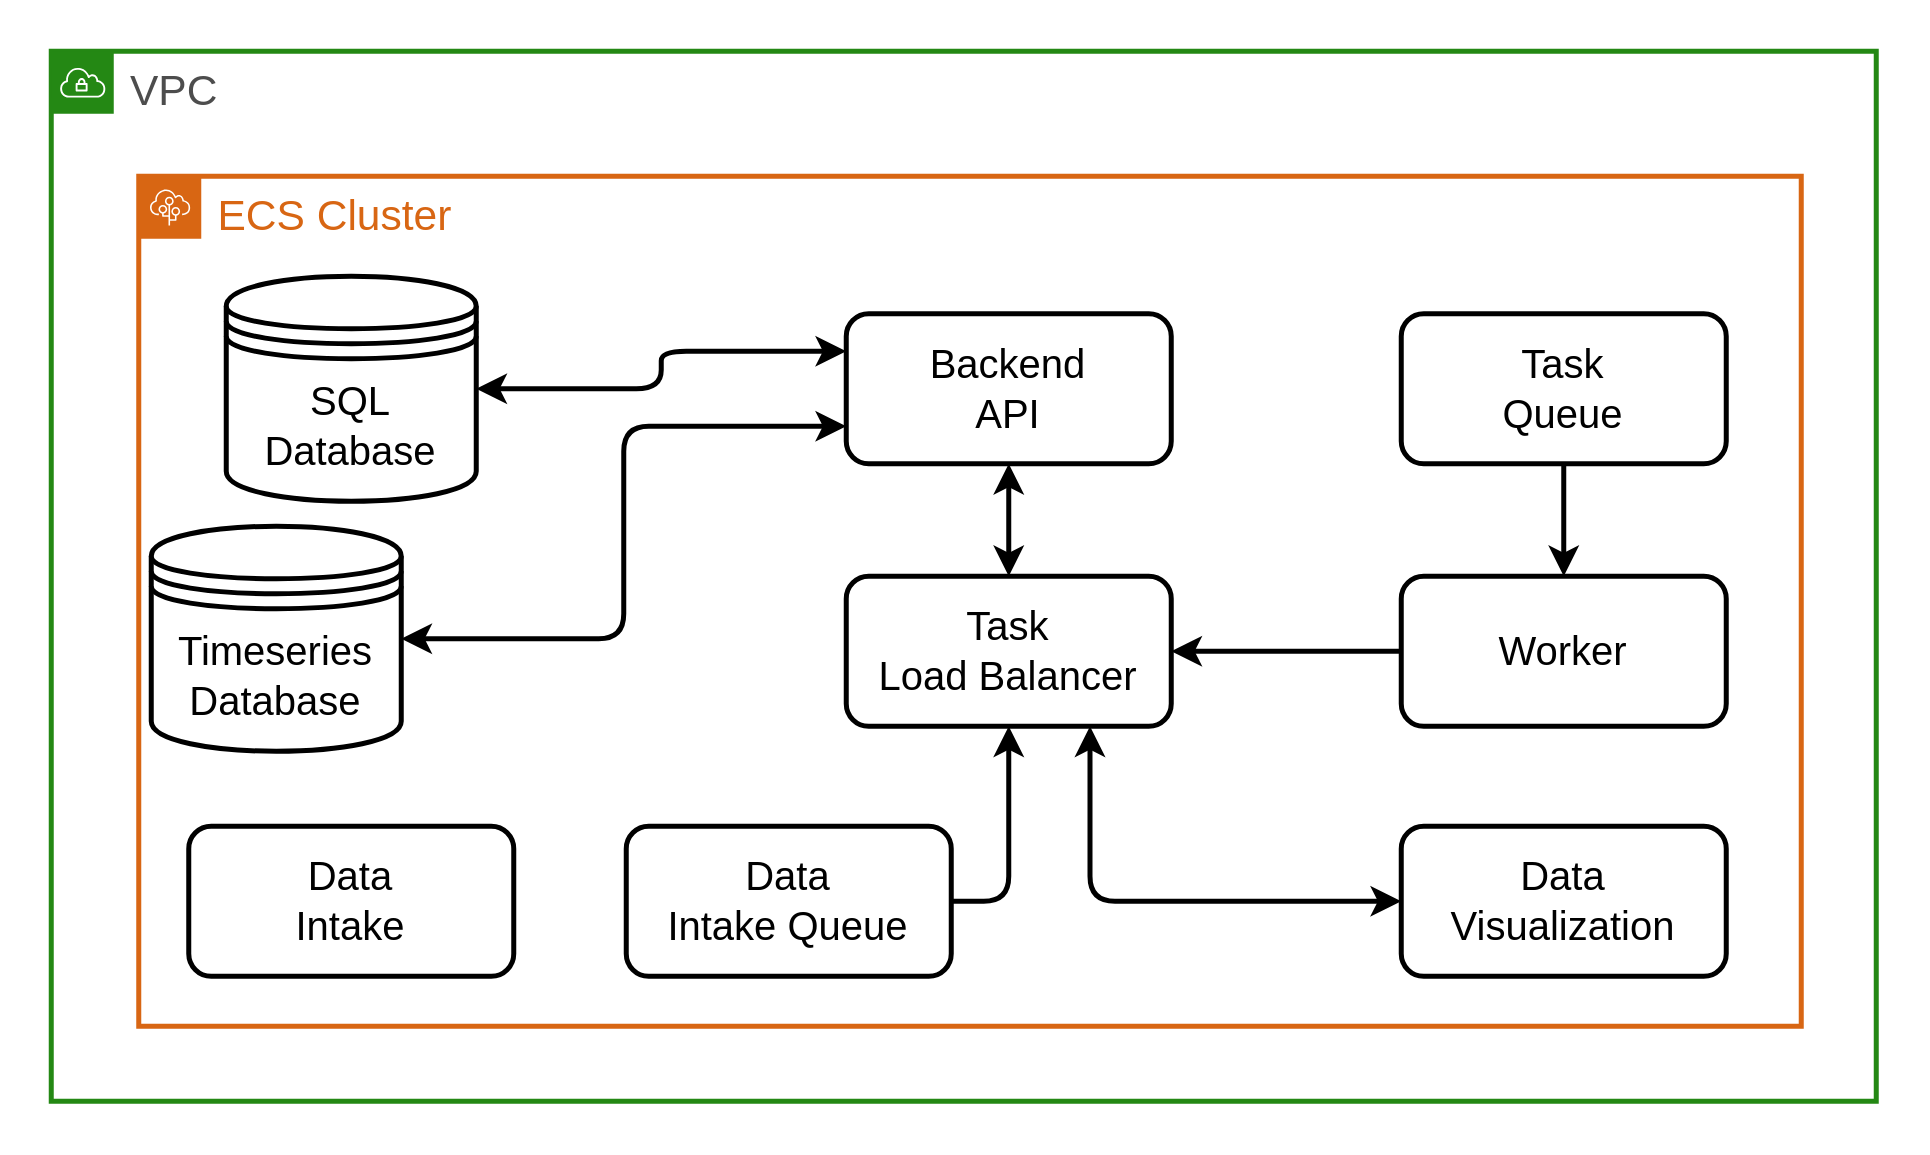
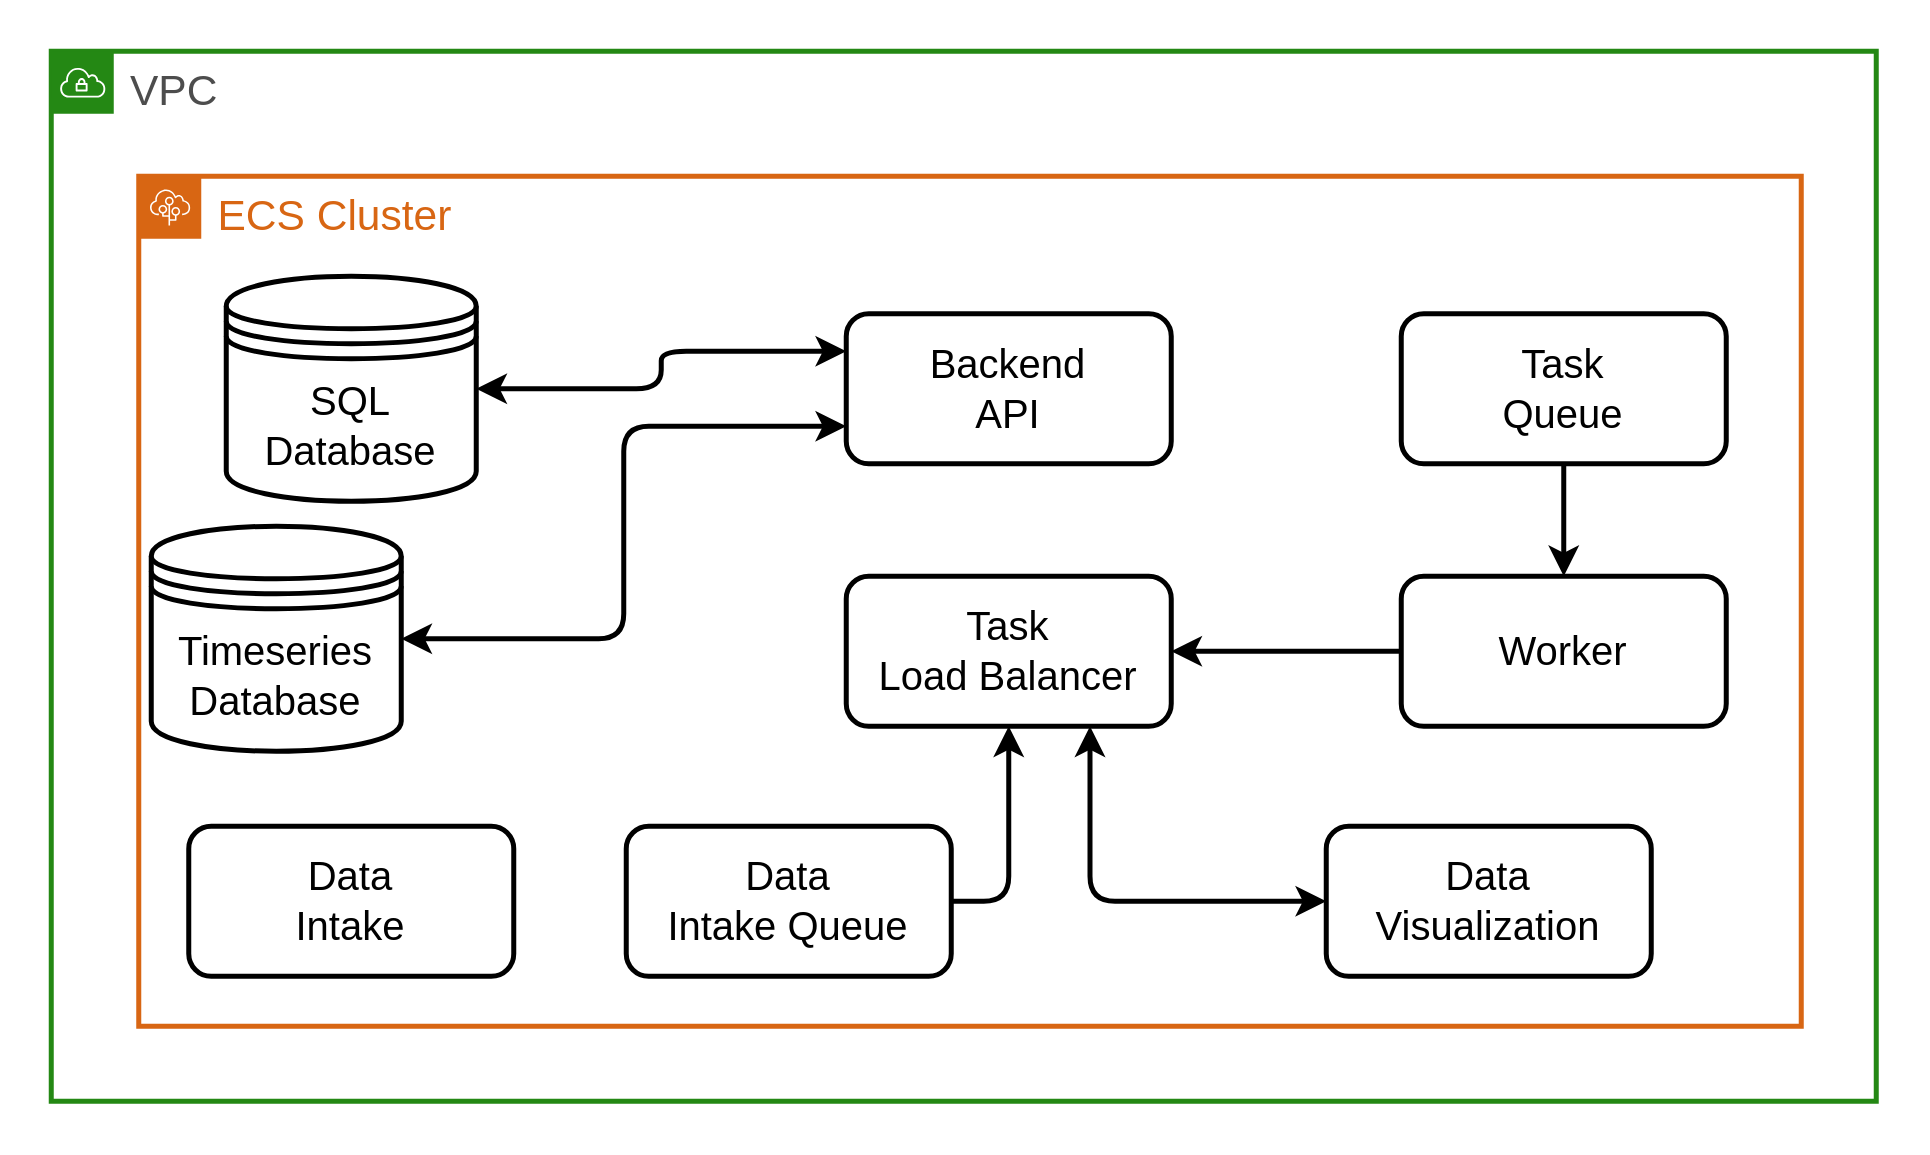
edge "Backend API" -- "Task Load Balancer": removed
node "Data Visualization": moved (1564, 901) -> (1489, 901)
